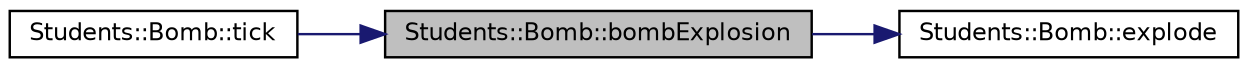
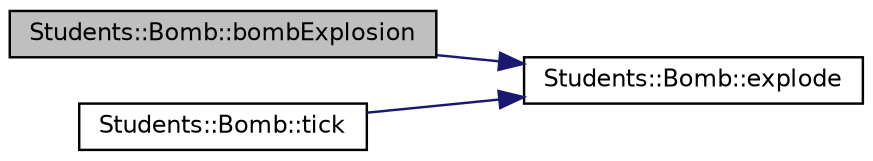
edge "Students::Bomb::tick" -> "Students::Bomb::bombExplosion": now "Students::Bomb::tick" -> "Students::Bomb::explode"
